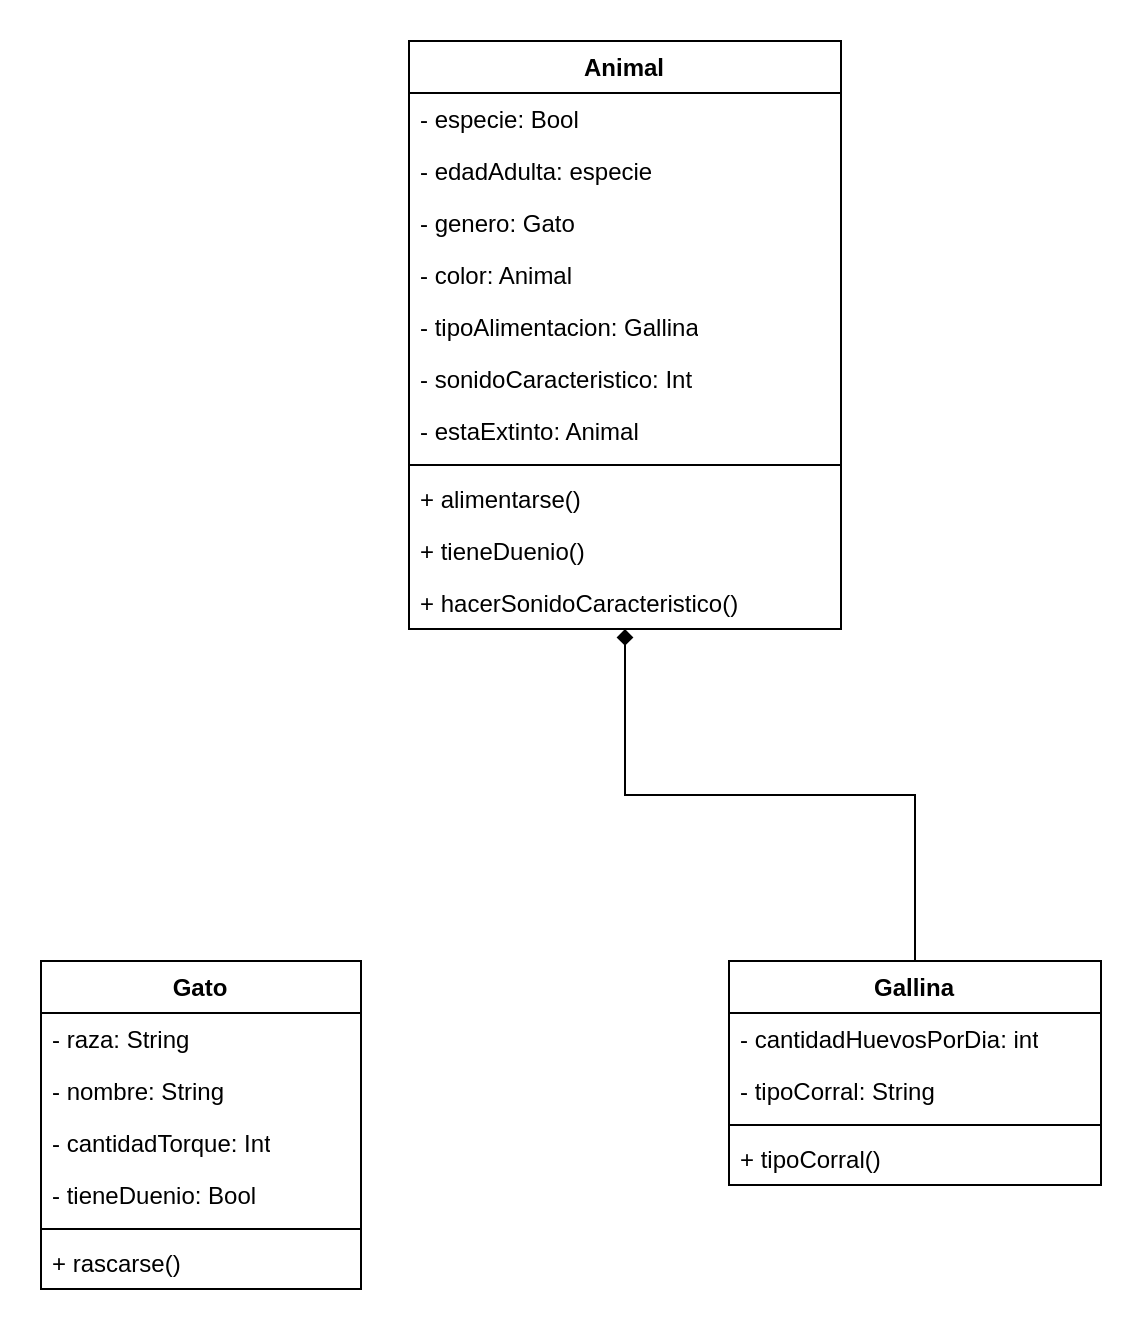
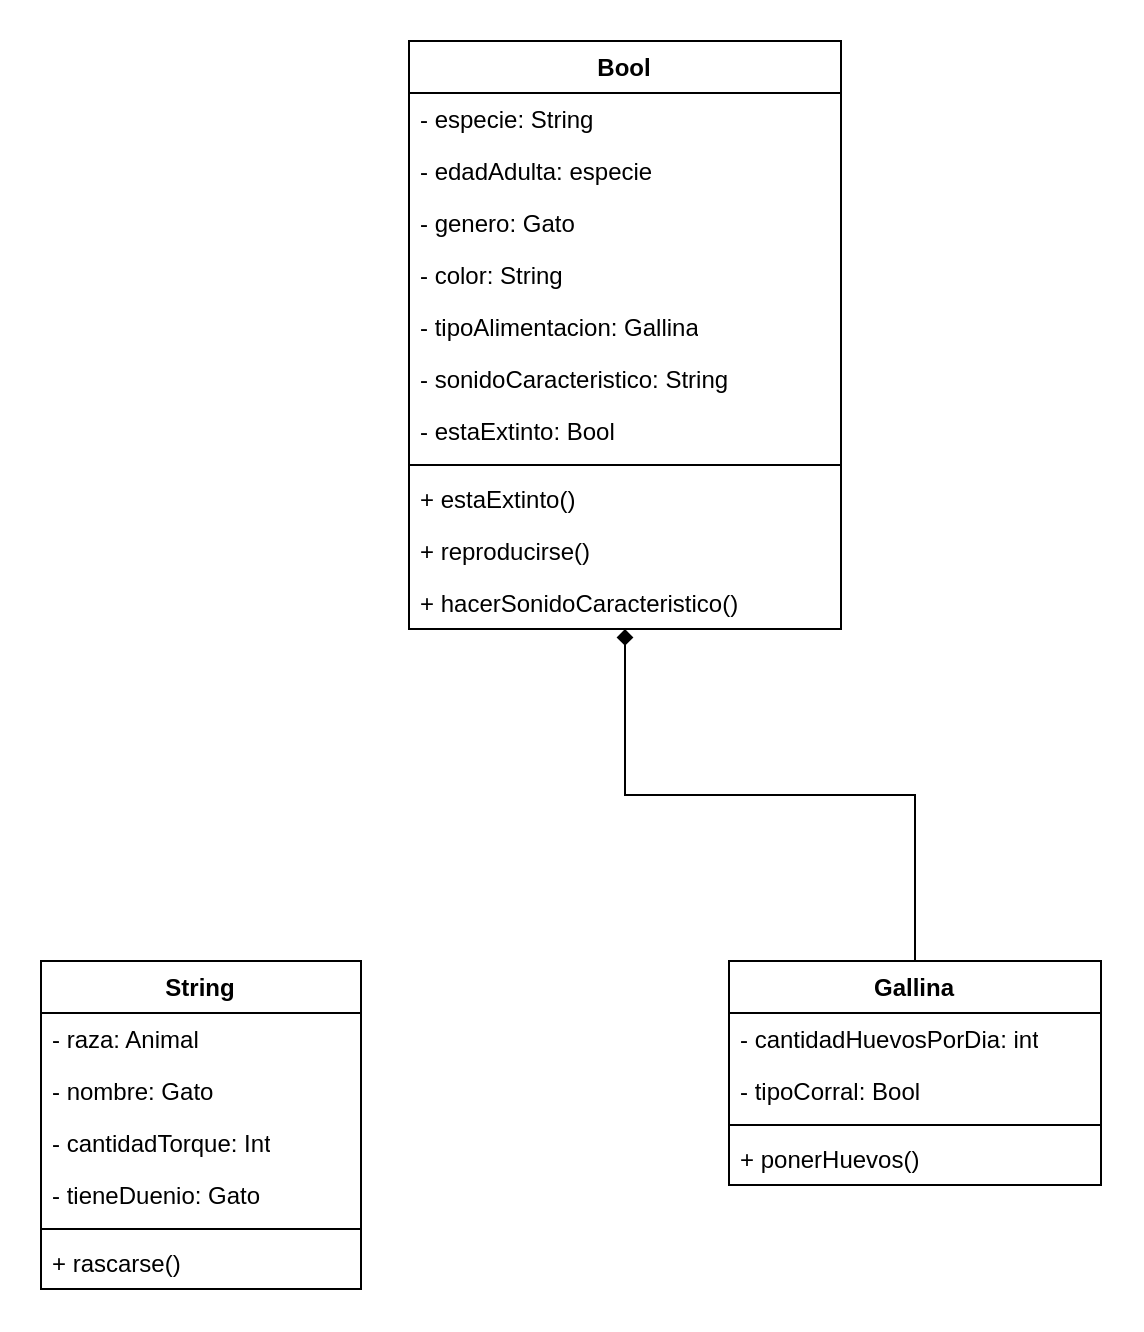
node "Animal": label "Animal" -> "Bool"
node "- especie: Bool": label "- especie: Bool" -> "- especie: String"
node "- color: Animal": label "- color: Animal" -> "- color: String"
node "- sonidoCaracteristico: Int": label "- sonidoCaracteristico: Int" -> "- sonidoCaracteristico: String"
node "- estaExtinto: Animal": label "- estaExtinto: Animal" -> "- estaExtinto: Bool"
node "+ alimentarse()": label "+ alimentarse()" -> "+ estaExtinto()"
node "+ tieneDuenio()": label "+ tieneDuenio()" -> "+ reproducirse()"
node "Gato": label "Gato" -> "String"
node "- raza: String": label "- raza: String" -> "- raza: Animal"
node "- nombre: String": label "- nombre: String" -> "- nombre: Gato"
node "- tipoCorral: String": label "- tipoCorral: String" -> "- tipoCorral: Bool"
node "+ tipoCorral()": label "+ tipoCorral()" -> "+ ponerHuevos()"
node "- tieneDuenio: Bool": label "- tieneDuenio: Bool" -> "- tieneDuenio: Gato"
